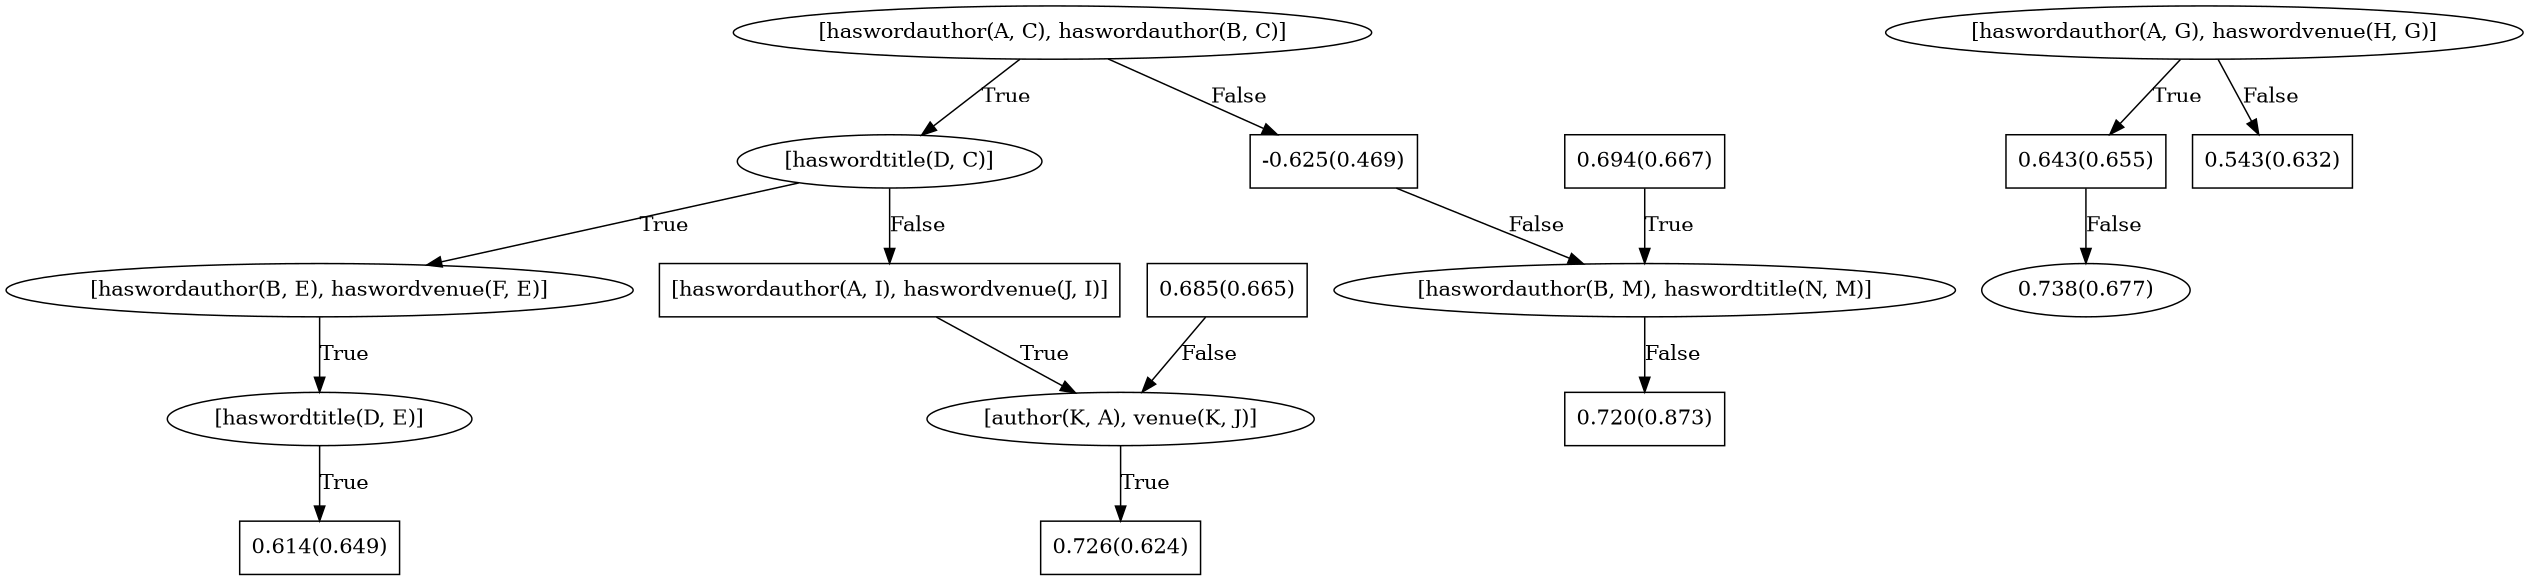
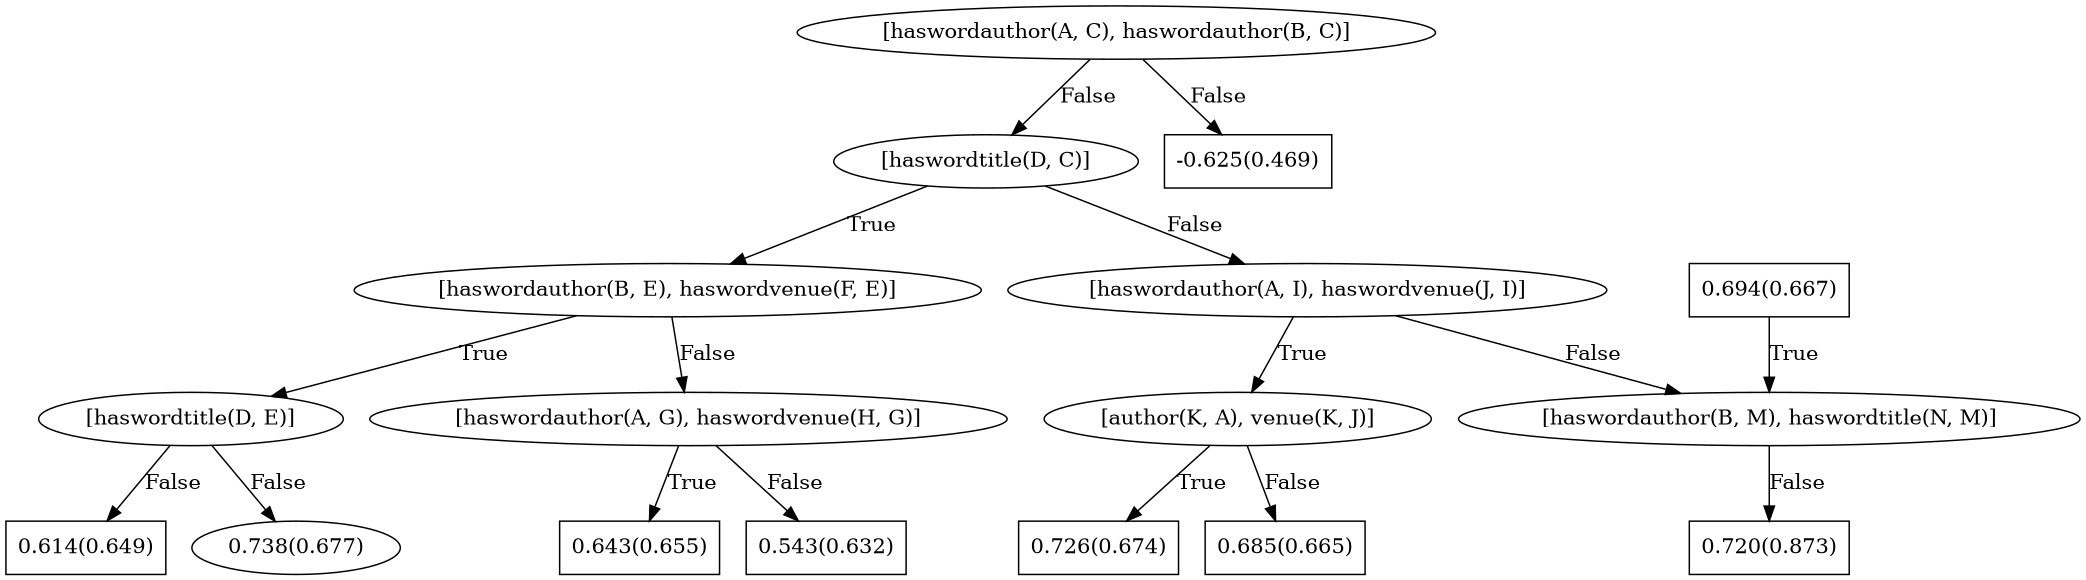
edge "[haswordauthor(A, C), haswordauthor(B, C)]" -> "[haswordtitle(D, C)]": label "True" -> "False"
edge "0.643(0.655)" -> "0.738(0.677)": now "[haswordtitle(D, E)]" -> "0.738(0.677)"
edge "-0.625(0.469)" -> "[haswordauthor(B, M), haswordtitle(N, M)]": now "[haswordauthor(A, I), haswordvenue(J, I)]" -> "[haswordauthor(B, M), haswordtitle(N, M)]"
node "[haswordauthor(A, I), haswordvenue(J, I)]": shape box -> ellipse
edge "[haswordauthor(B, E), haswordvenue(F, E)]" -> "[haswordauthor(A, G), haswordvenue(H, G)]": added, label "False"
edge "0.685(0.665)" -> "[author(K, A), venue(K, J)]": reversed
edge "[haswordtitle(D, E)]" -> "0.614(0.649)": label "True" -> "False"
node "0.726(0.624)": label "0.726(0.624)" -> "0.726(0.674)"
